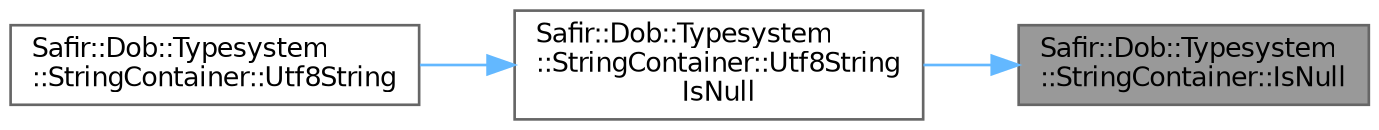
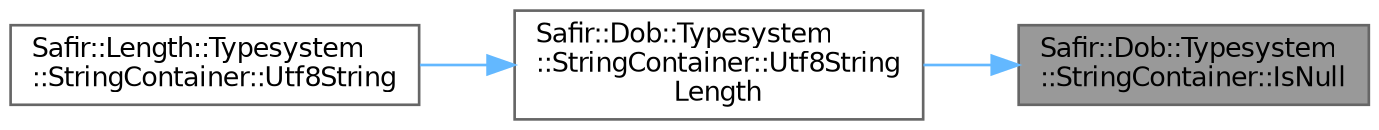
node "Safir::Dob::Typesystem ::StringContainer::Utf8String": label "Safir::Dob::Typesystem ::StringContainer::Utf8String" -> "Safir::Length::Typesystem ::StringContainer::Utf8String"
node "Safir::Dob::Typesystem ::StringContainer::Utf8String IsNull": label "Safir::Dob::Typesystem ::StringContainer::Utf8String IsNull" -> "Safir::Dob::Typesystem ::StringContainer::Utf8String Length"
